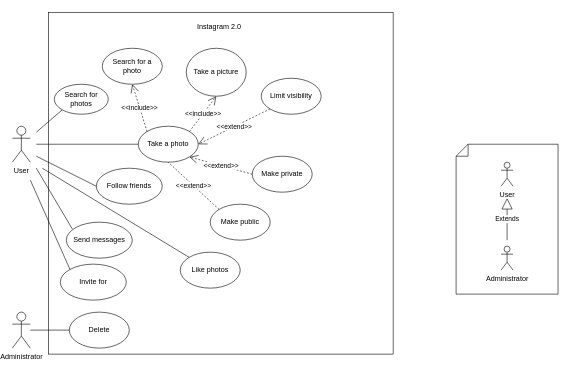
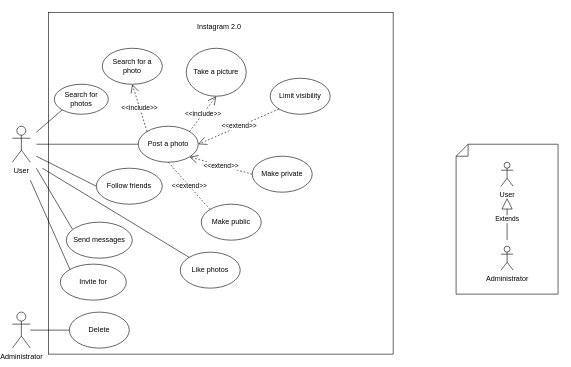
node "Limit visibility": moved (291, 96) -> (300, 96)
node "Take a photo": label "Take a photo" -> "Post a photo"
node "Make public": moved (240, 222) -> (231, 222)
